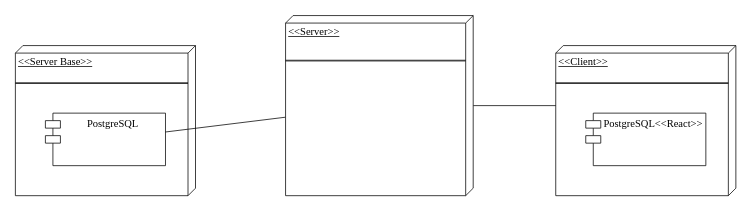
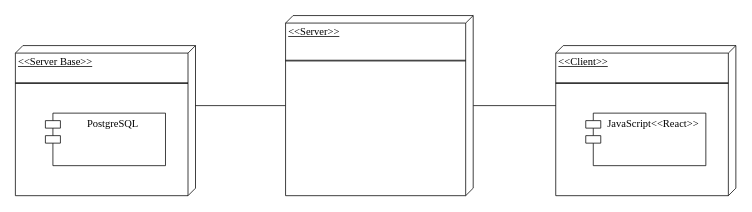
edge "<<Server>>" -- "PostgreSQL": now "<<Server>>" -- "<<Server Base>>"
node "PostgreSQL<<React>>": label "PostgreSQL<<React>>" -> "JavaScript<<React>>"
